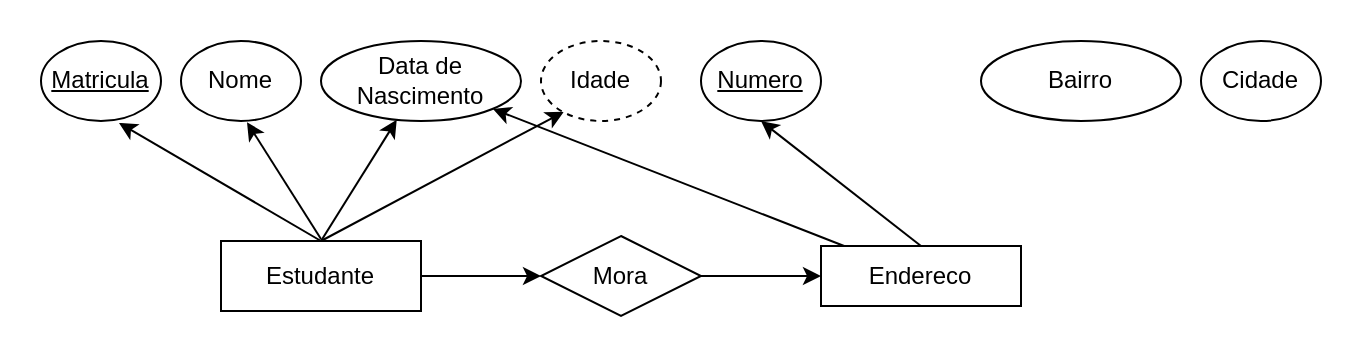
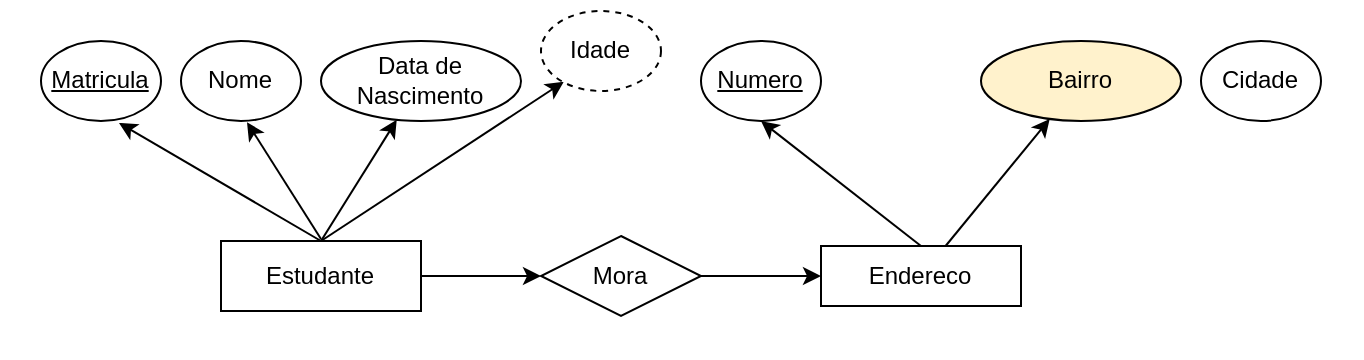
node "Idade": moved (601, 81) -> (601, 51)
node "Bairro": fillcolor #ffffff -> #fff2cc
edge "Endereco" -> "Data de Nascimento": now "Endereco" -> "Bairro"
